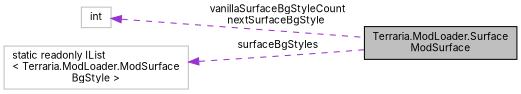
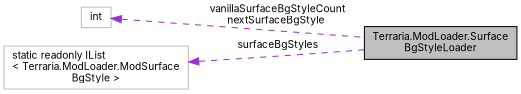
node "Terraria.ModLoader.Surface ModSurface": label "Terraria.ModLoader.Surface ModSurface" -> "Terraria.ModLoader.Surface BgStyleLoader"
